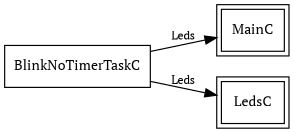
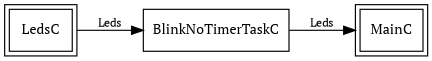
edge "BlinkNoTimerTaskC" -> "LedsC": reversed
